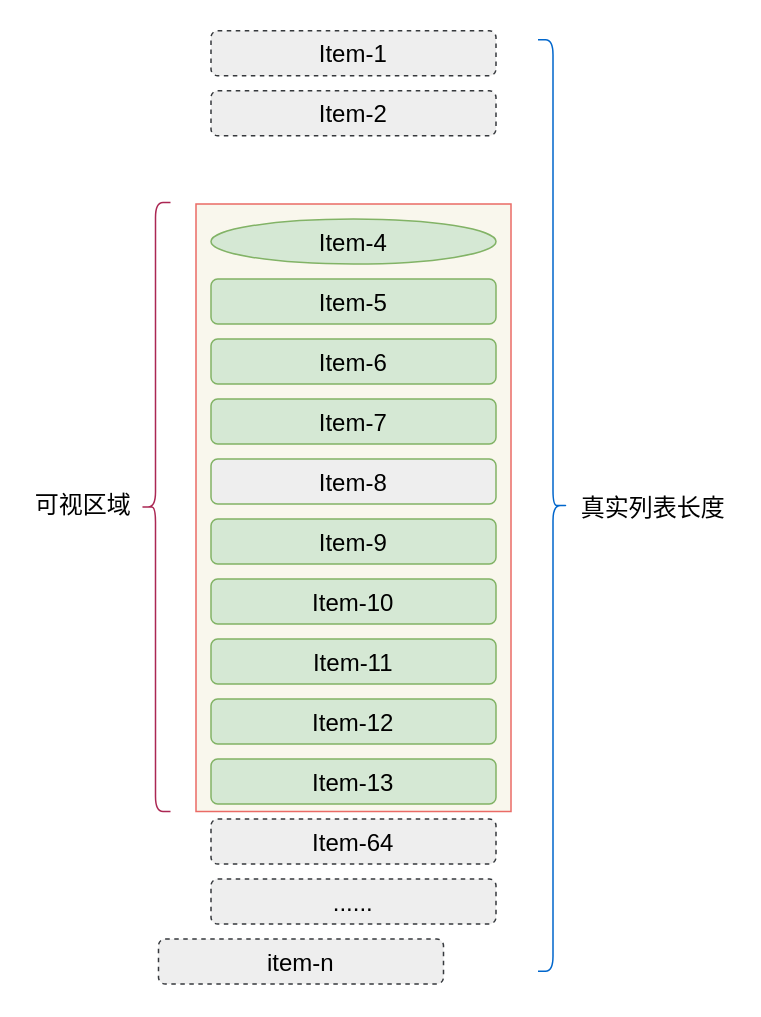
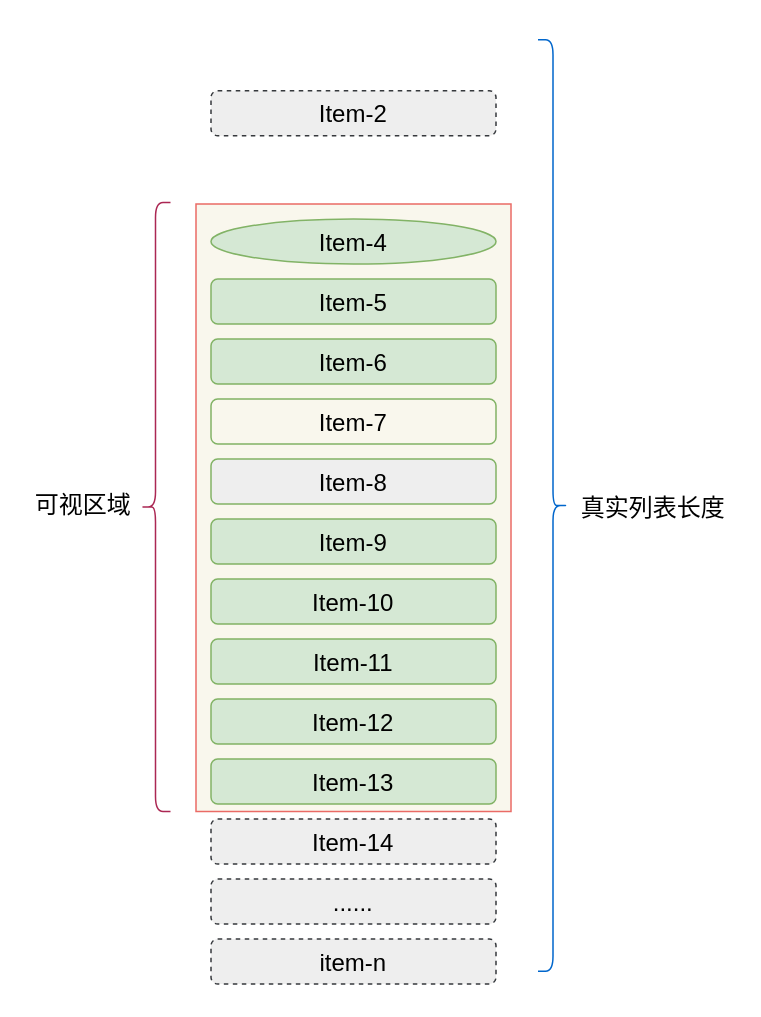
node "Item-1": removed
node "Item-7": fillcolor #d5e8d4 -> #f9f7ed
node "Item-64": label "Item-64" -> "Item-14"
node "item-n": moved (301, 962) -> (353, 962)
